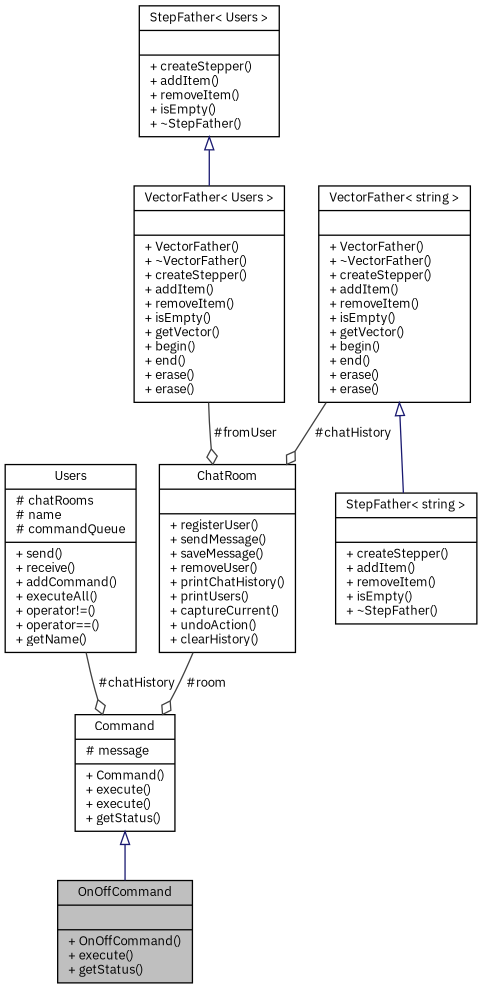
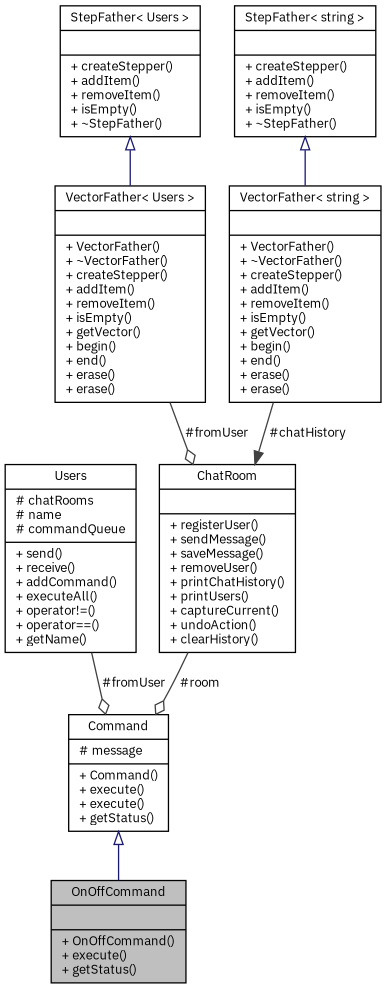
edge "VectorFather< string >" -> "ChatRoom": arrowhead odiamond -> normal
edge "StepFather< string >" -> "VectorFather< string >": reversed
edge "Users" -> "Command": label " #chatHistory" -> " #fromUser"
